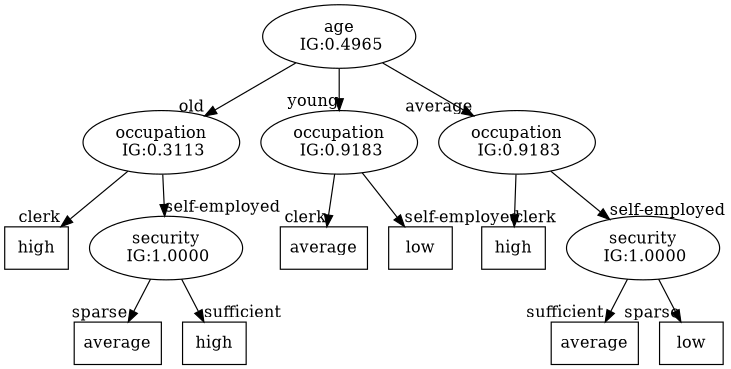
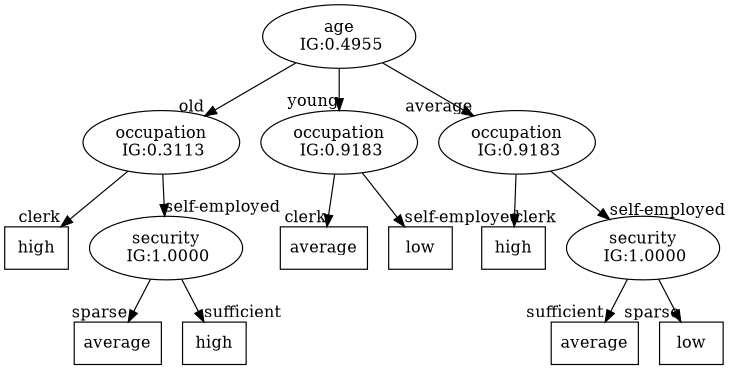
node "age IG:0.4965": label "age IG:0.4965" -> "age IG:0.4955"
